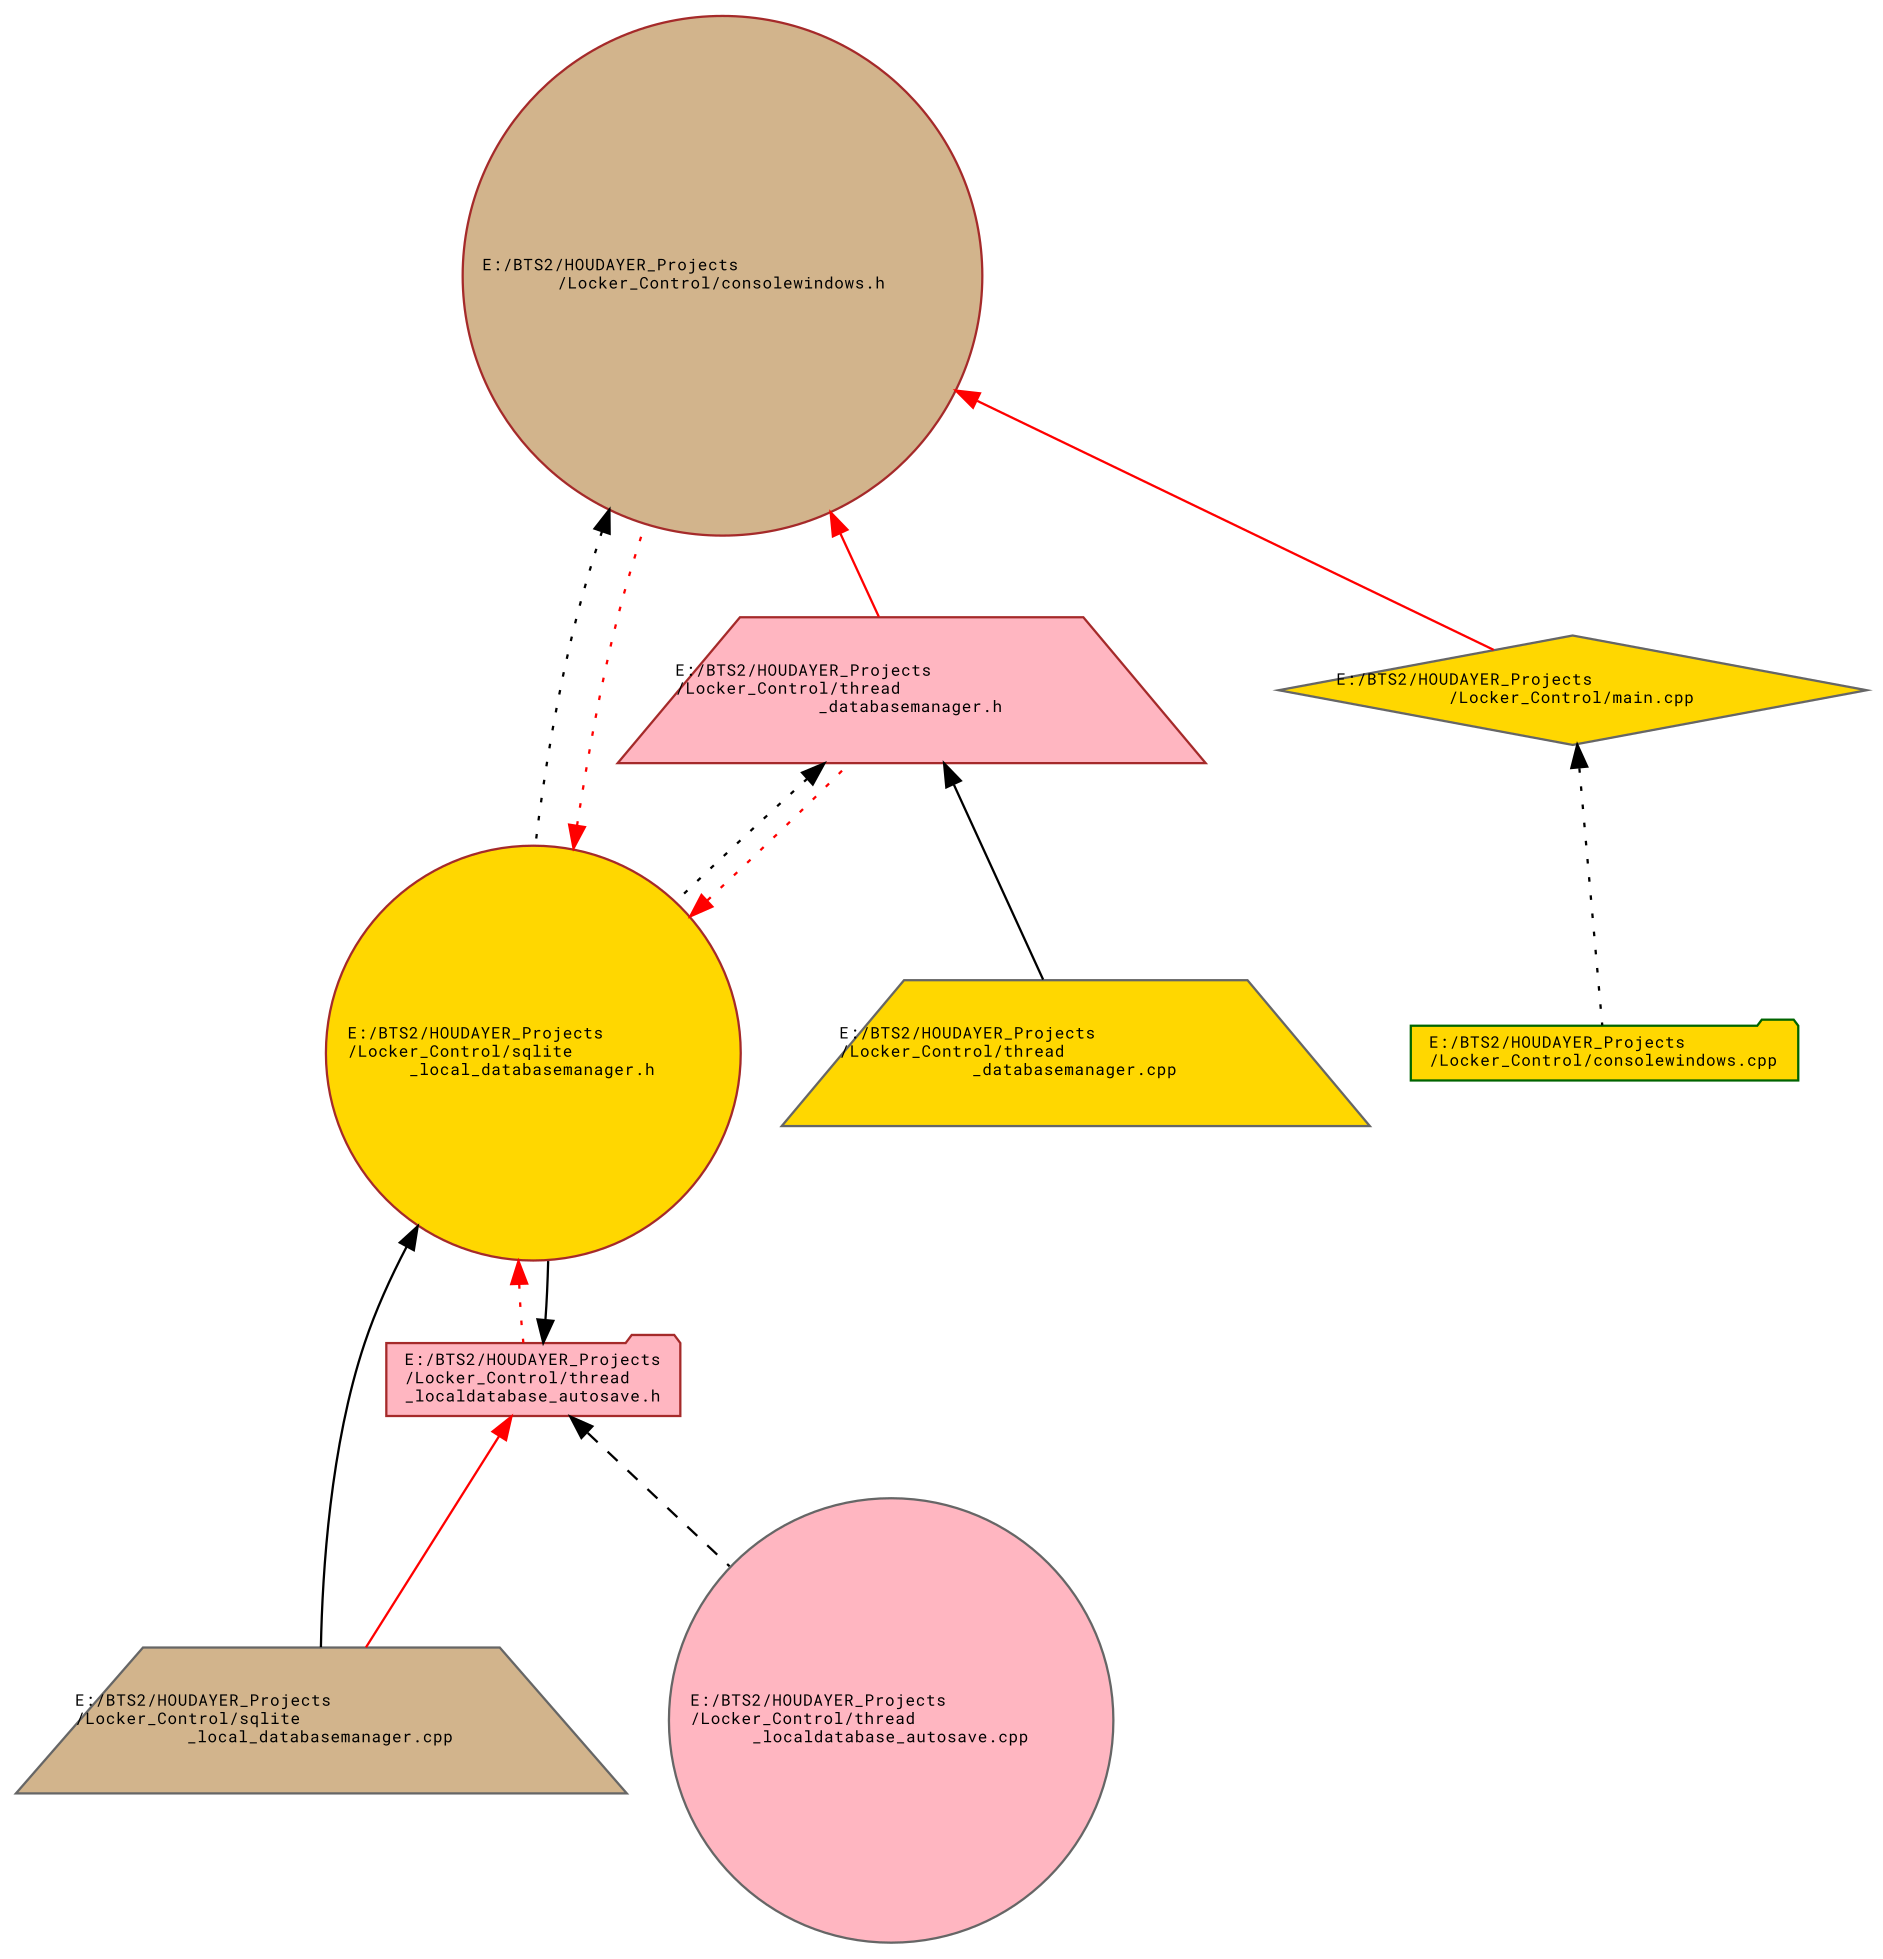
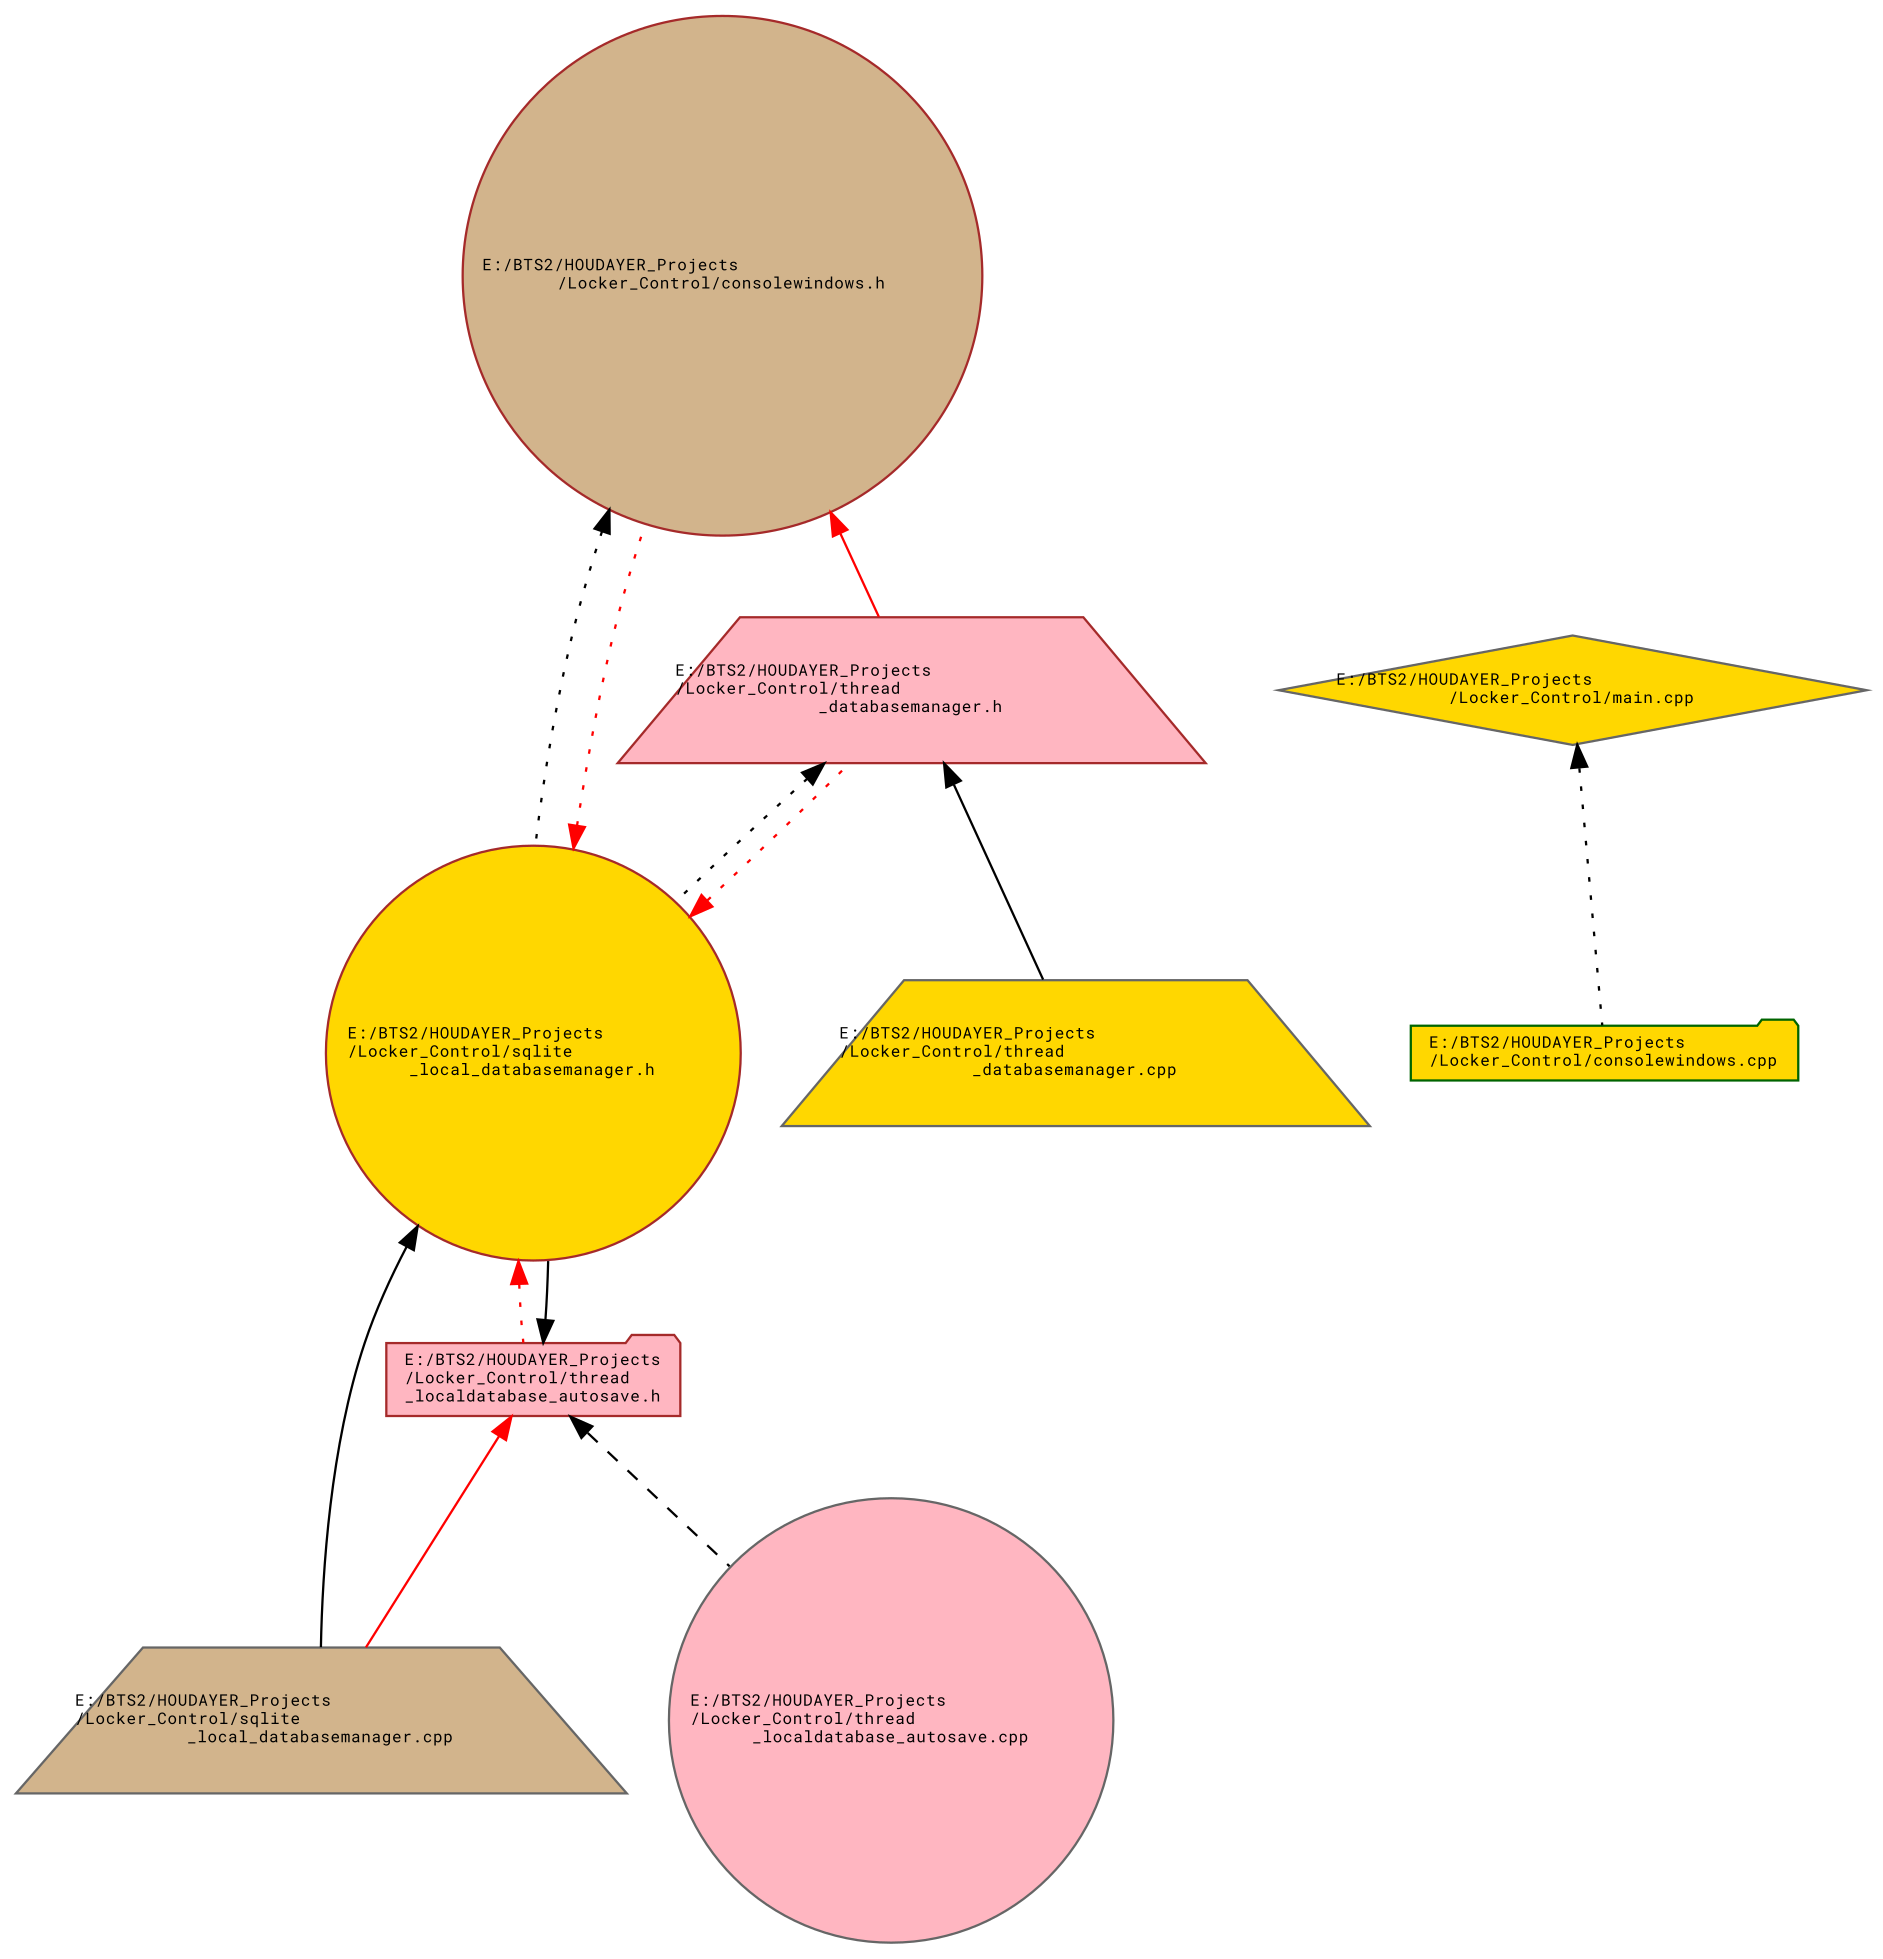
edge "E:/BTS2/HOUDAYER_Projects /Locker_Control/main.cpp" -> "E:/BTS2/HOUDAYER_Projects /Locker_Control/consolewindows.h": removed
